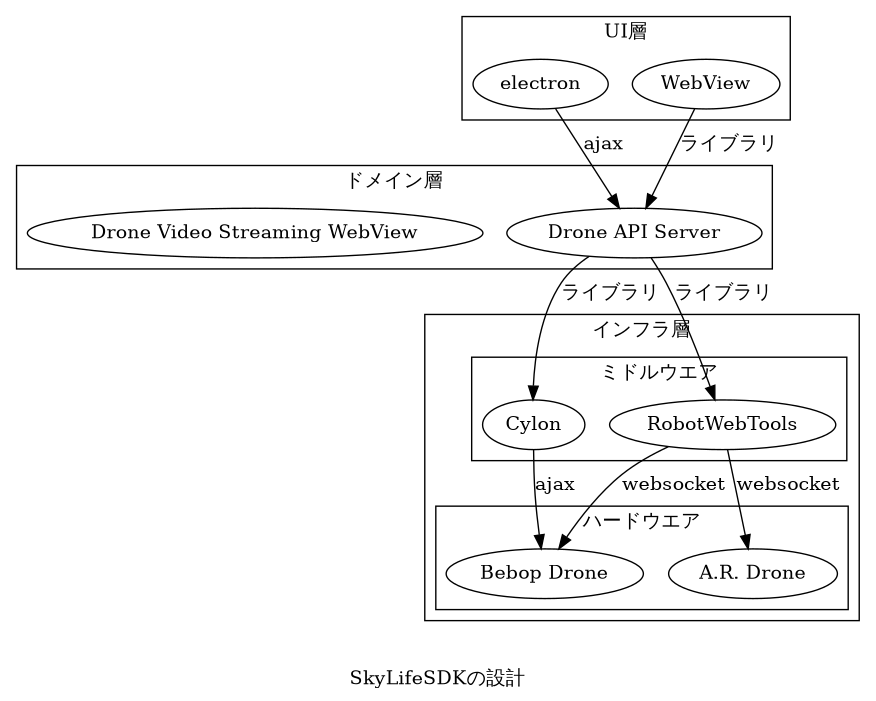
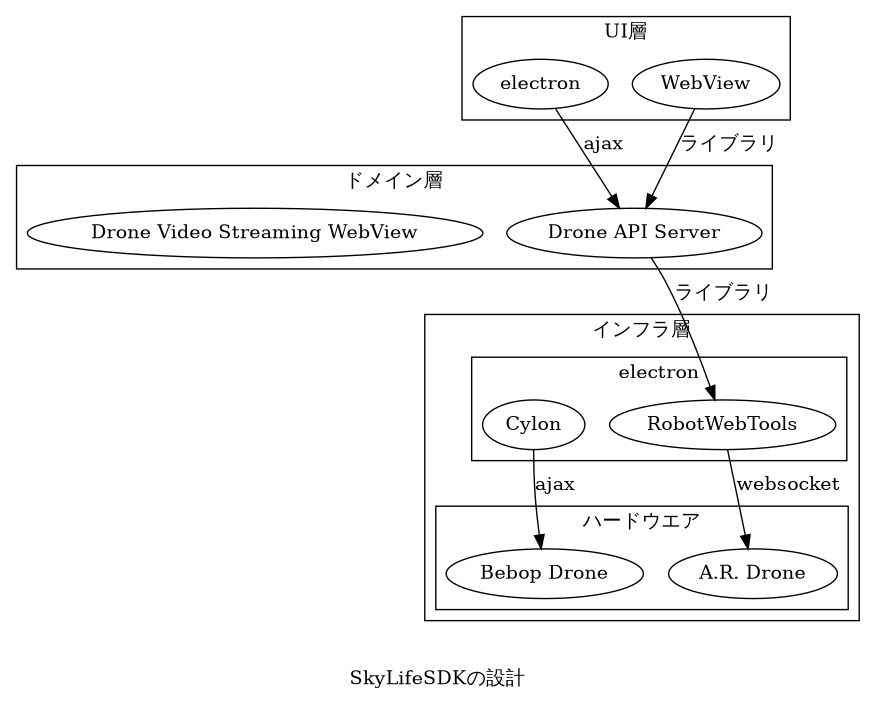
edge "Drone API Server" -> "Cylon": removed, label "ライブラリ"
cluster "ミドルウエア": label "ミドルウエア" -> "electron"
edge "RobotWebTools" -> "Bebop Drone": removed, label "websocket"
